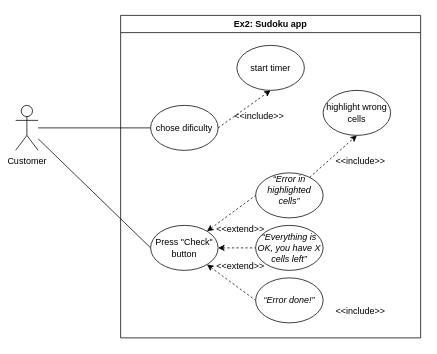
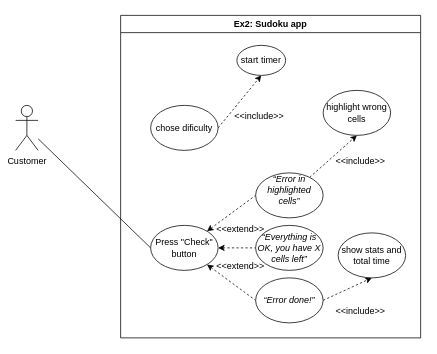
node "start timer": size 68x45 -> 49x30
edge "Customer" -- "chose dificulty": removed
node "show stats and total time": added
edge "“Error done!”" -> "show stats and total time": added
